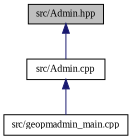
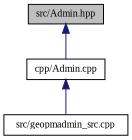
node "src/Admin.cpp": label "src/Admin.cpp" -> "cpp/Admin.cpp"
node "src/geopmadmin_main.cpp": label "src/geopmadmin_main.cpp" -> "src/geopmadmin_src.cpp"
